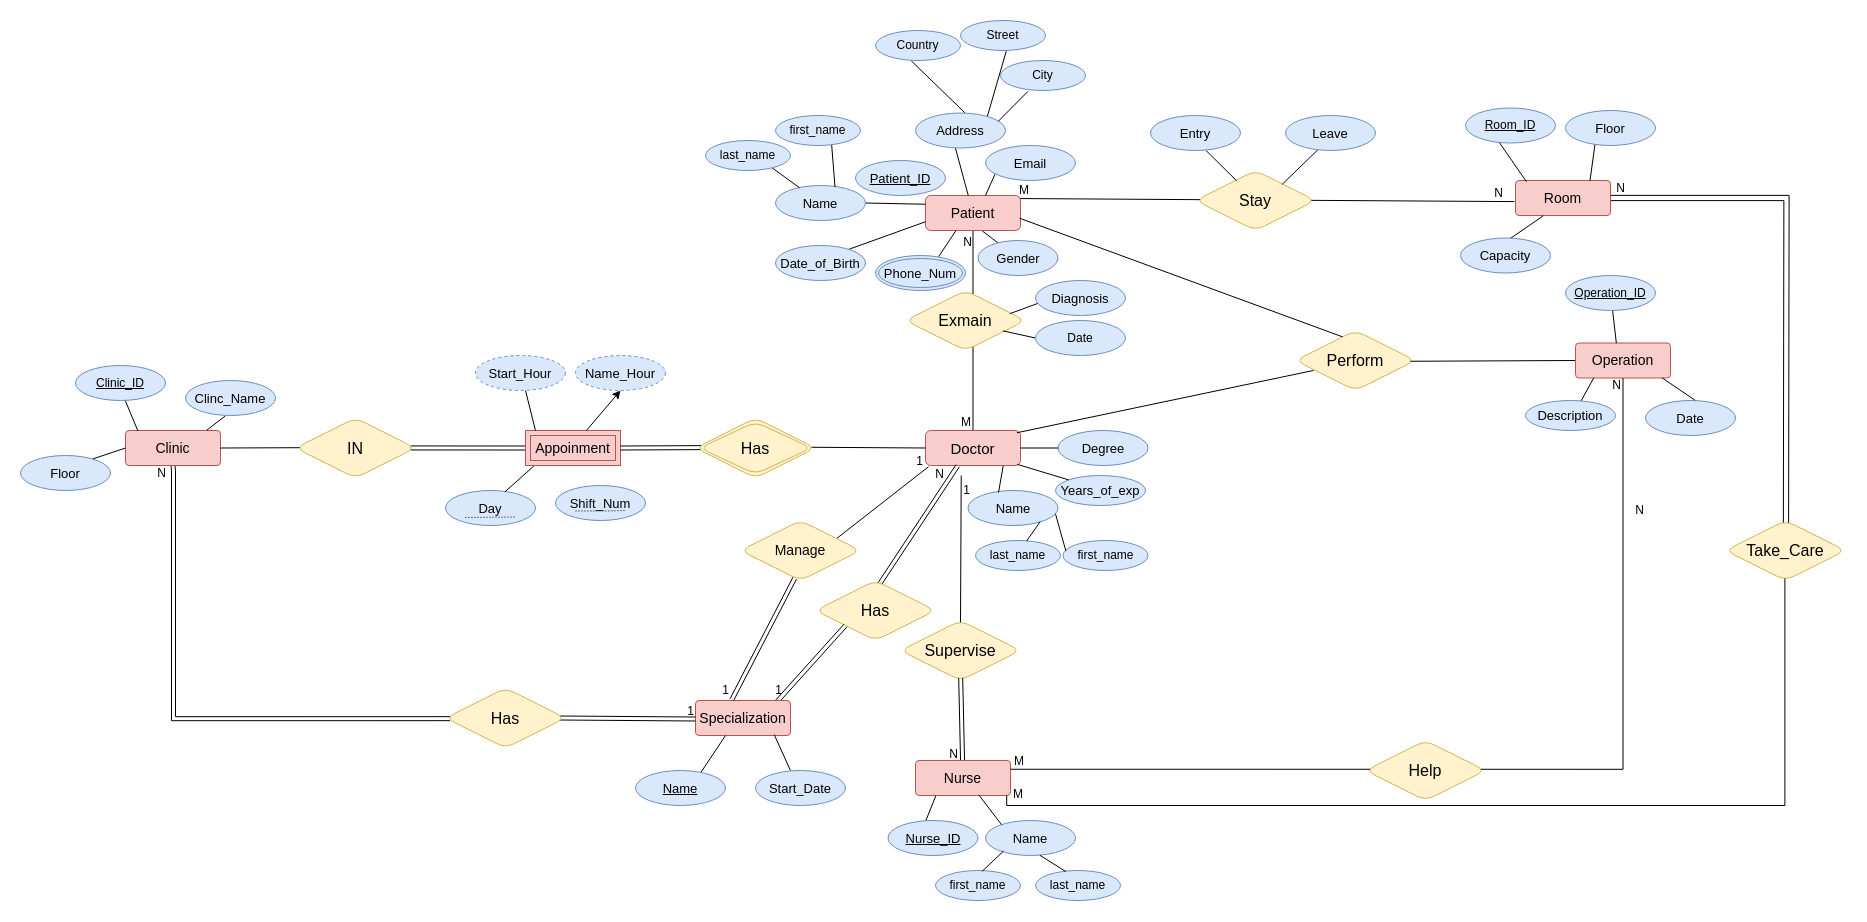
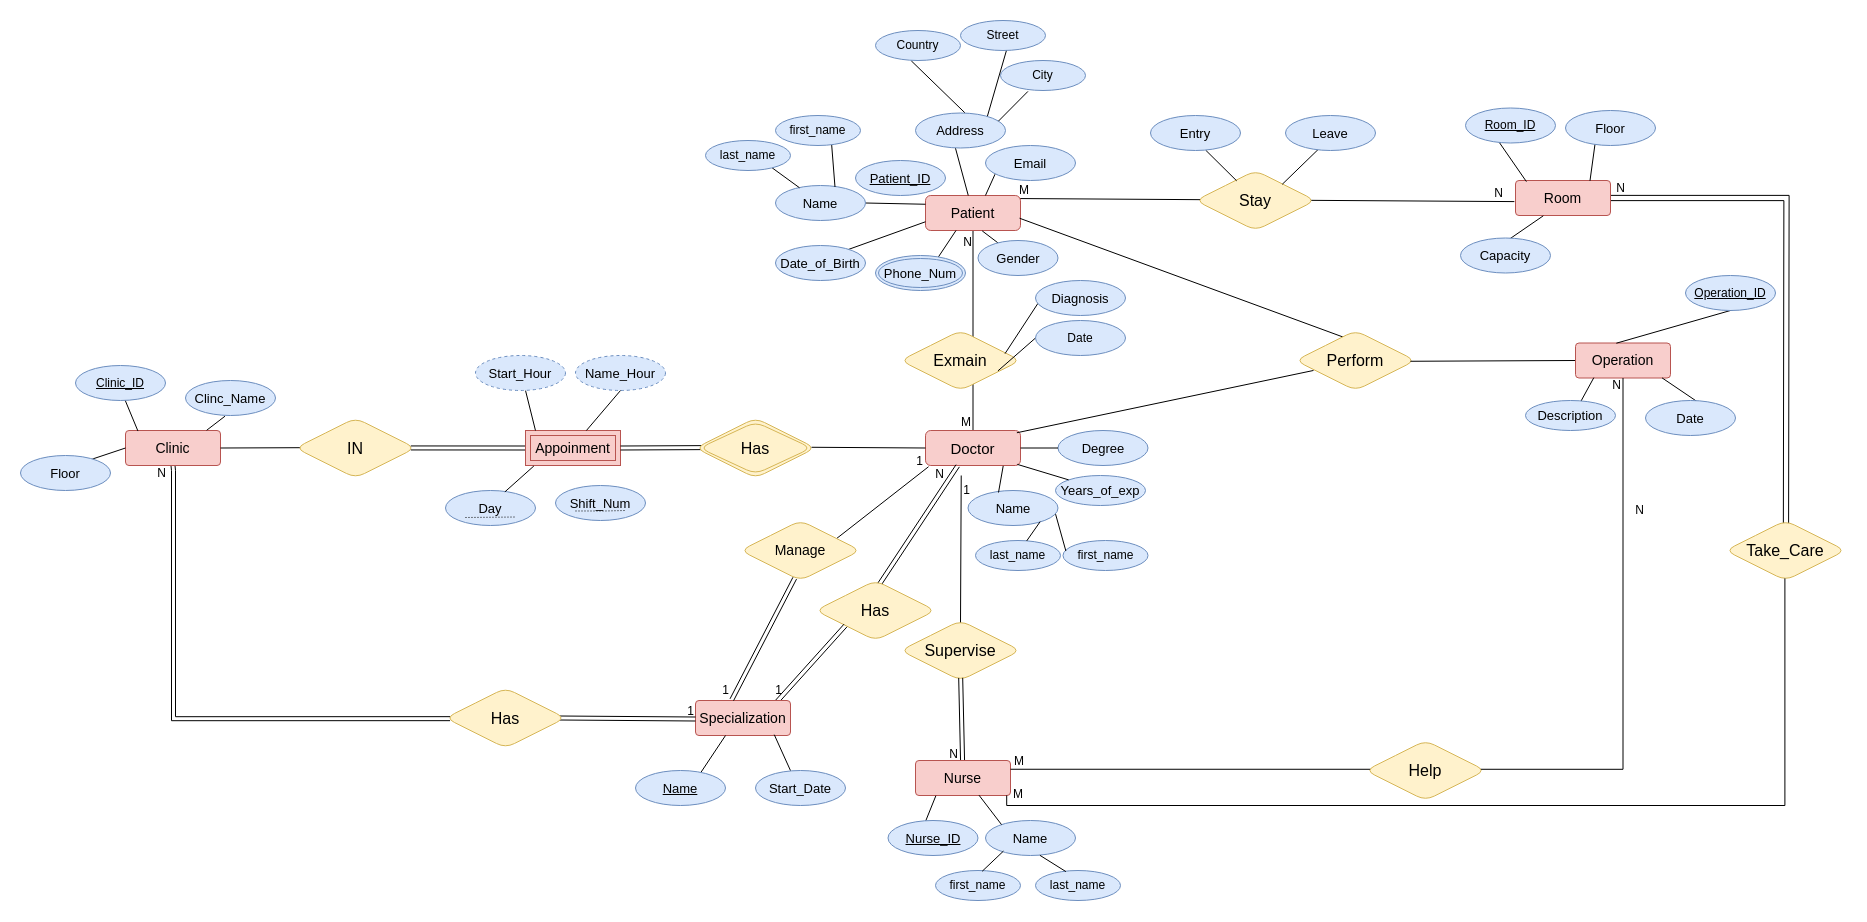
node "Operation_ID": moved (1611, 293) -> (1731, 293)
node "Exmain": moved (966, 321) -> (961, 361)
edge "Appoinment" -> "Name_Hour": arrowhead classic -> none
